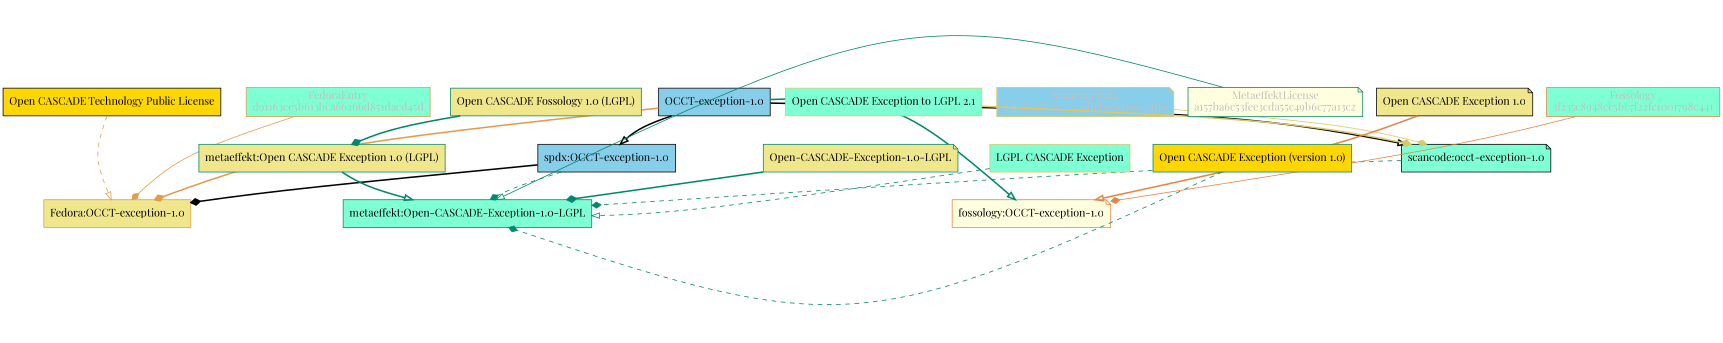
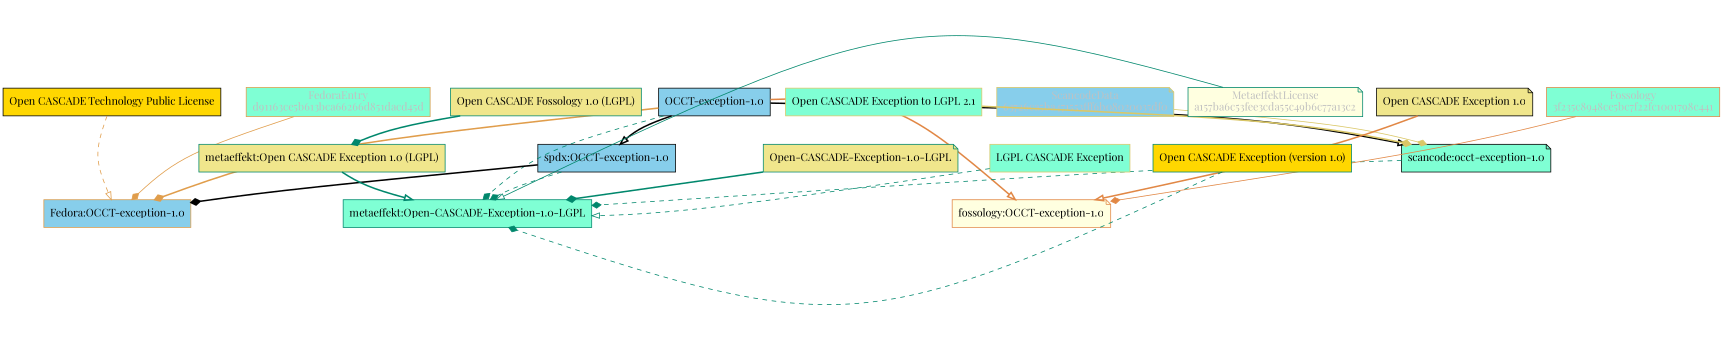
edge "OCCT-exception-1.0" -> "fossology:OCCT-exception-1.0": color #00876c -> #e18745
edge "OCCT-exception-1.0" -> "metaeffekt:Open-CASCADE-Exception-1.0-LGPL": added
node "Fedora:OCCT-exception-1.0": fillcolor khaki -> skyblue
